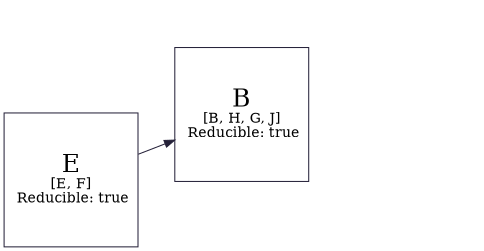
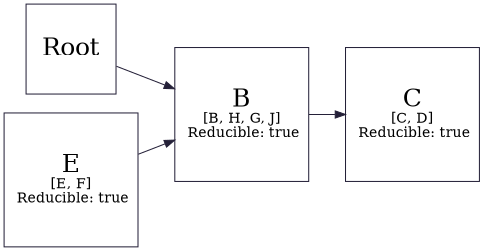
node "Root": added
node "C": added
